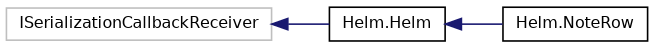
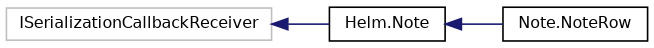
node "Helm.Helm": label "Helm.Helm" -> "Helm.Note"
node "Helm.NoteRow": label "Helm.NoteRow" -> "Note.NoteRow"
